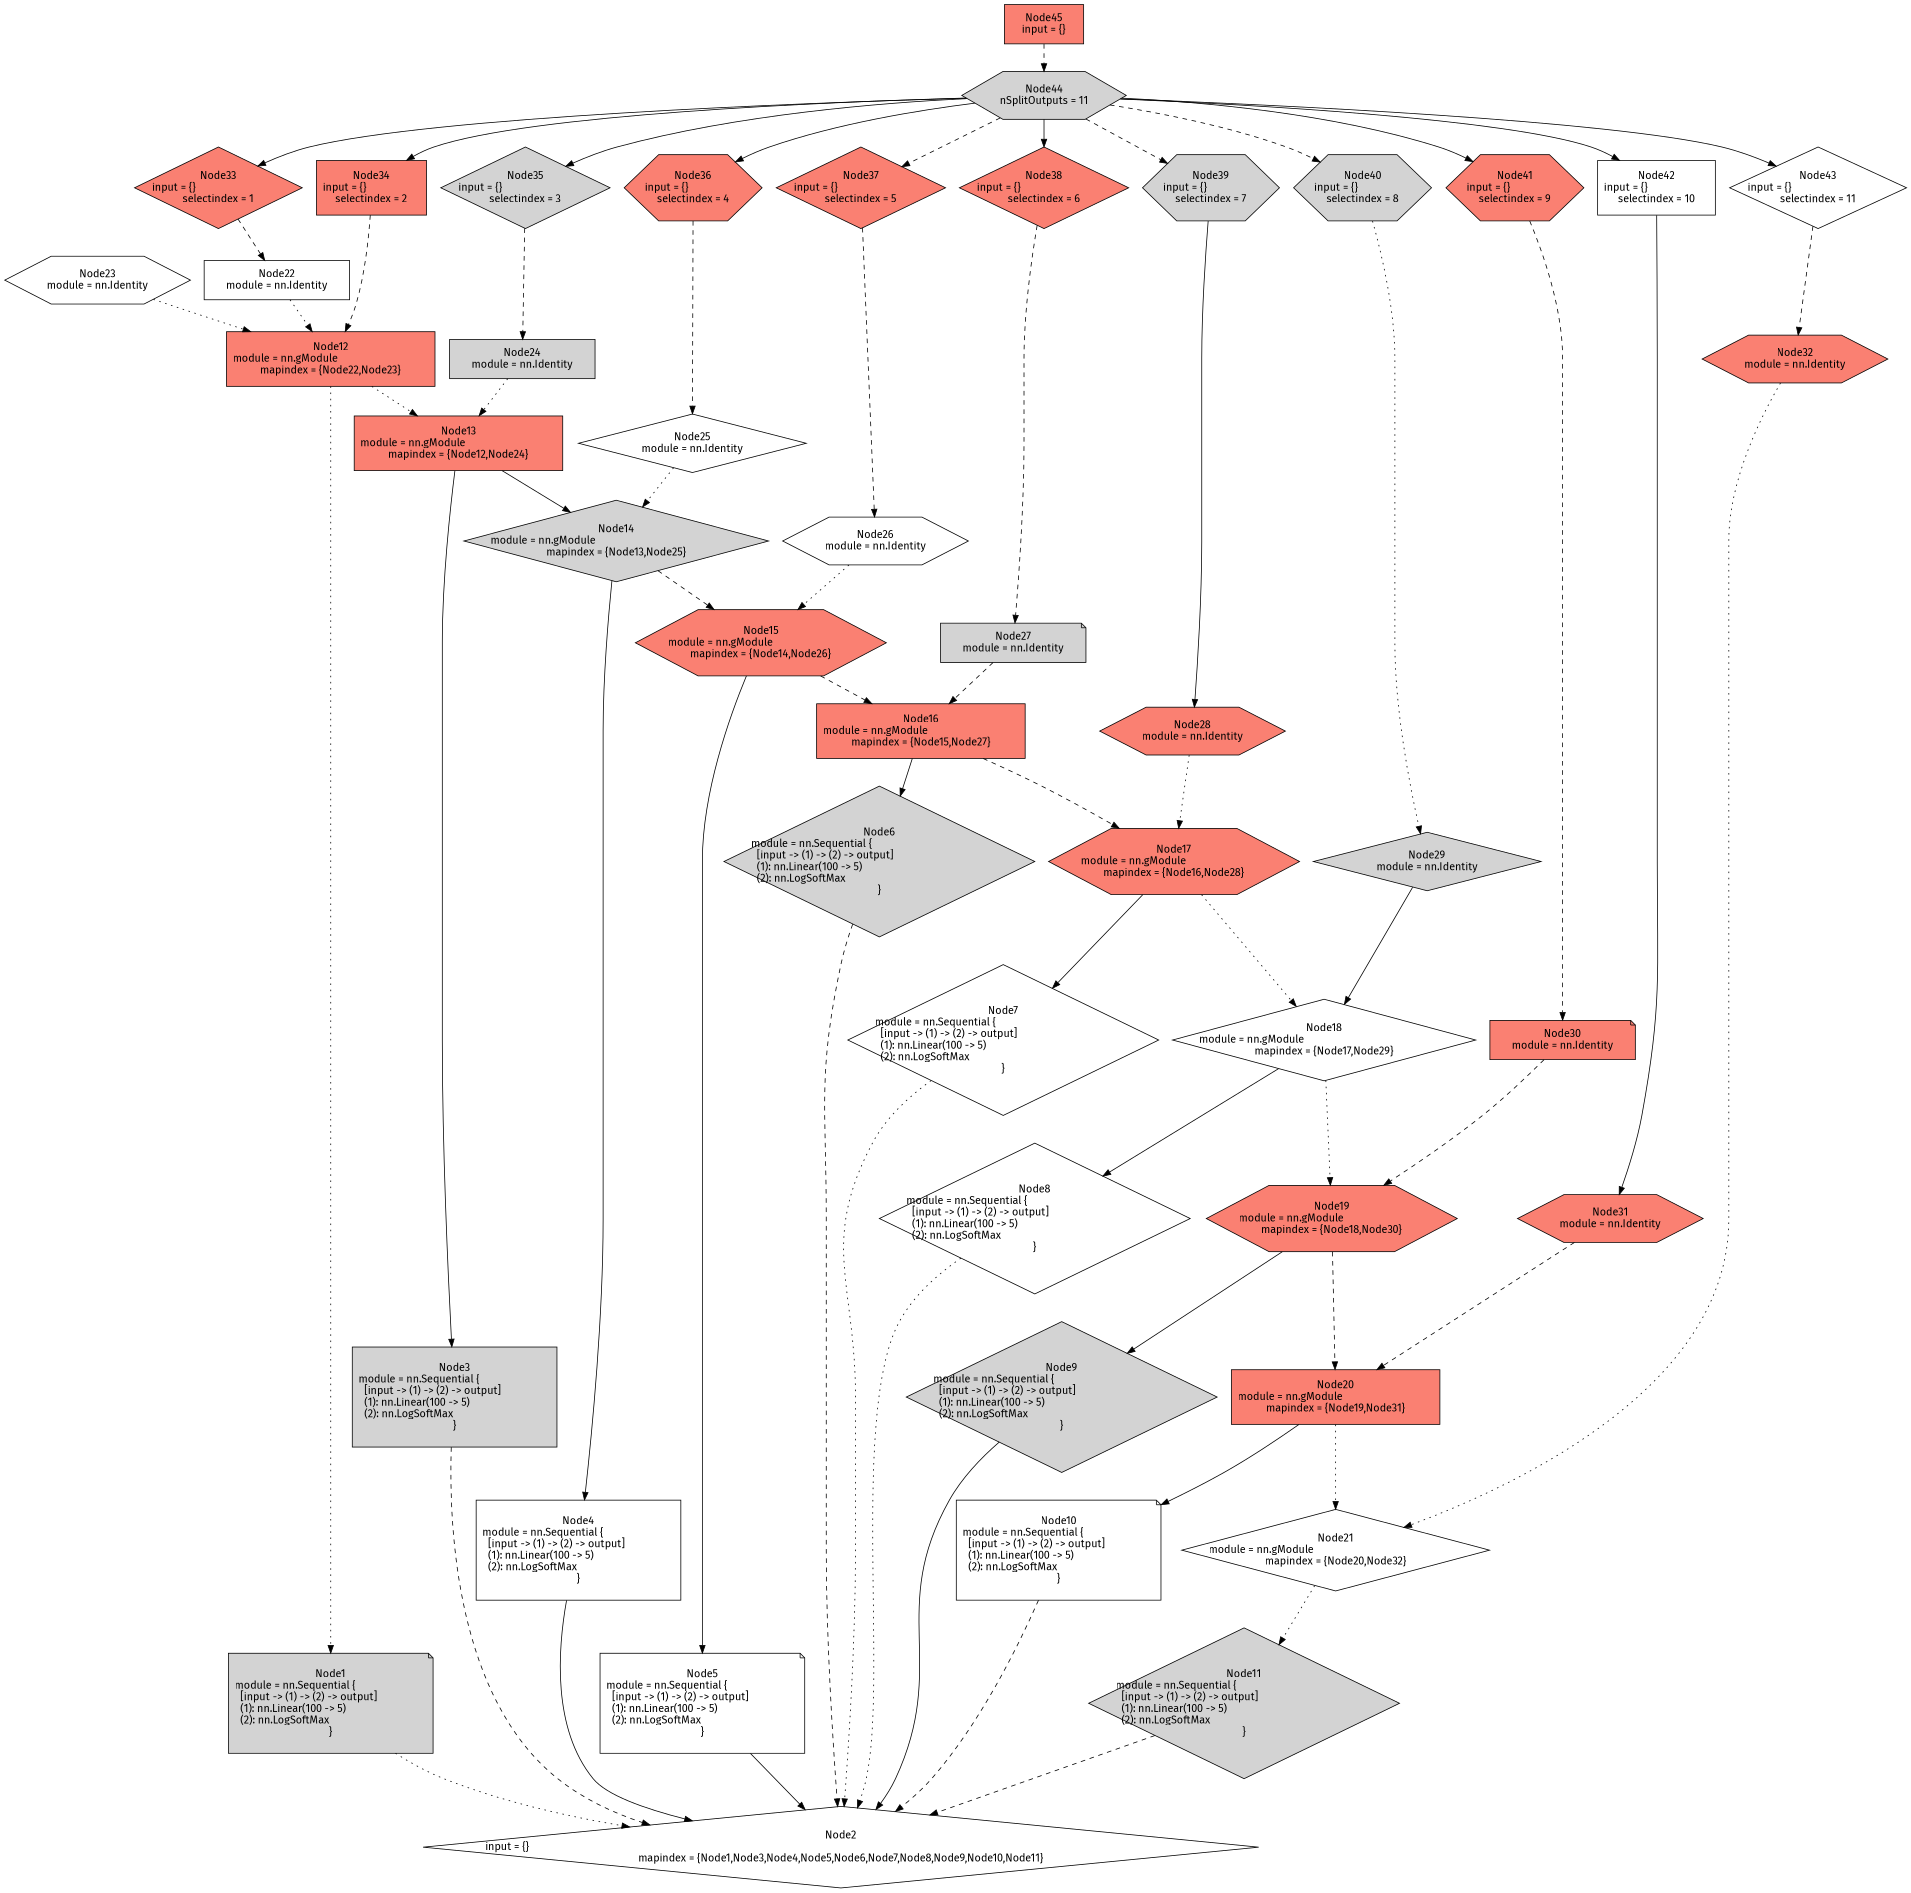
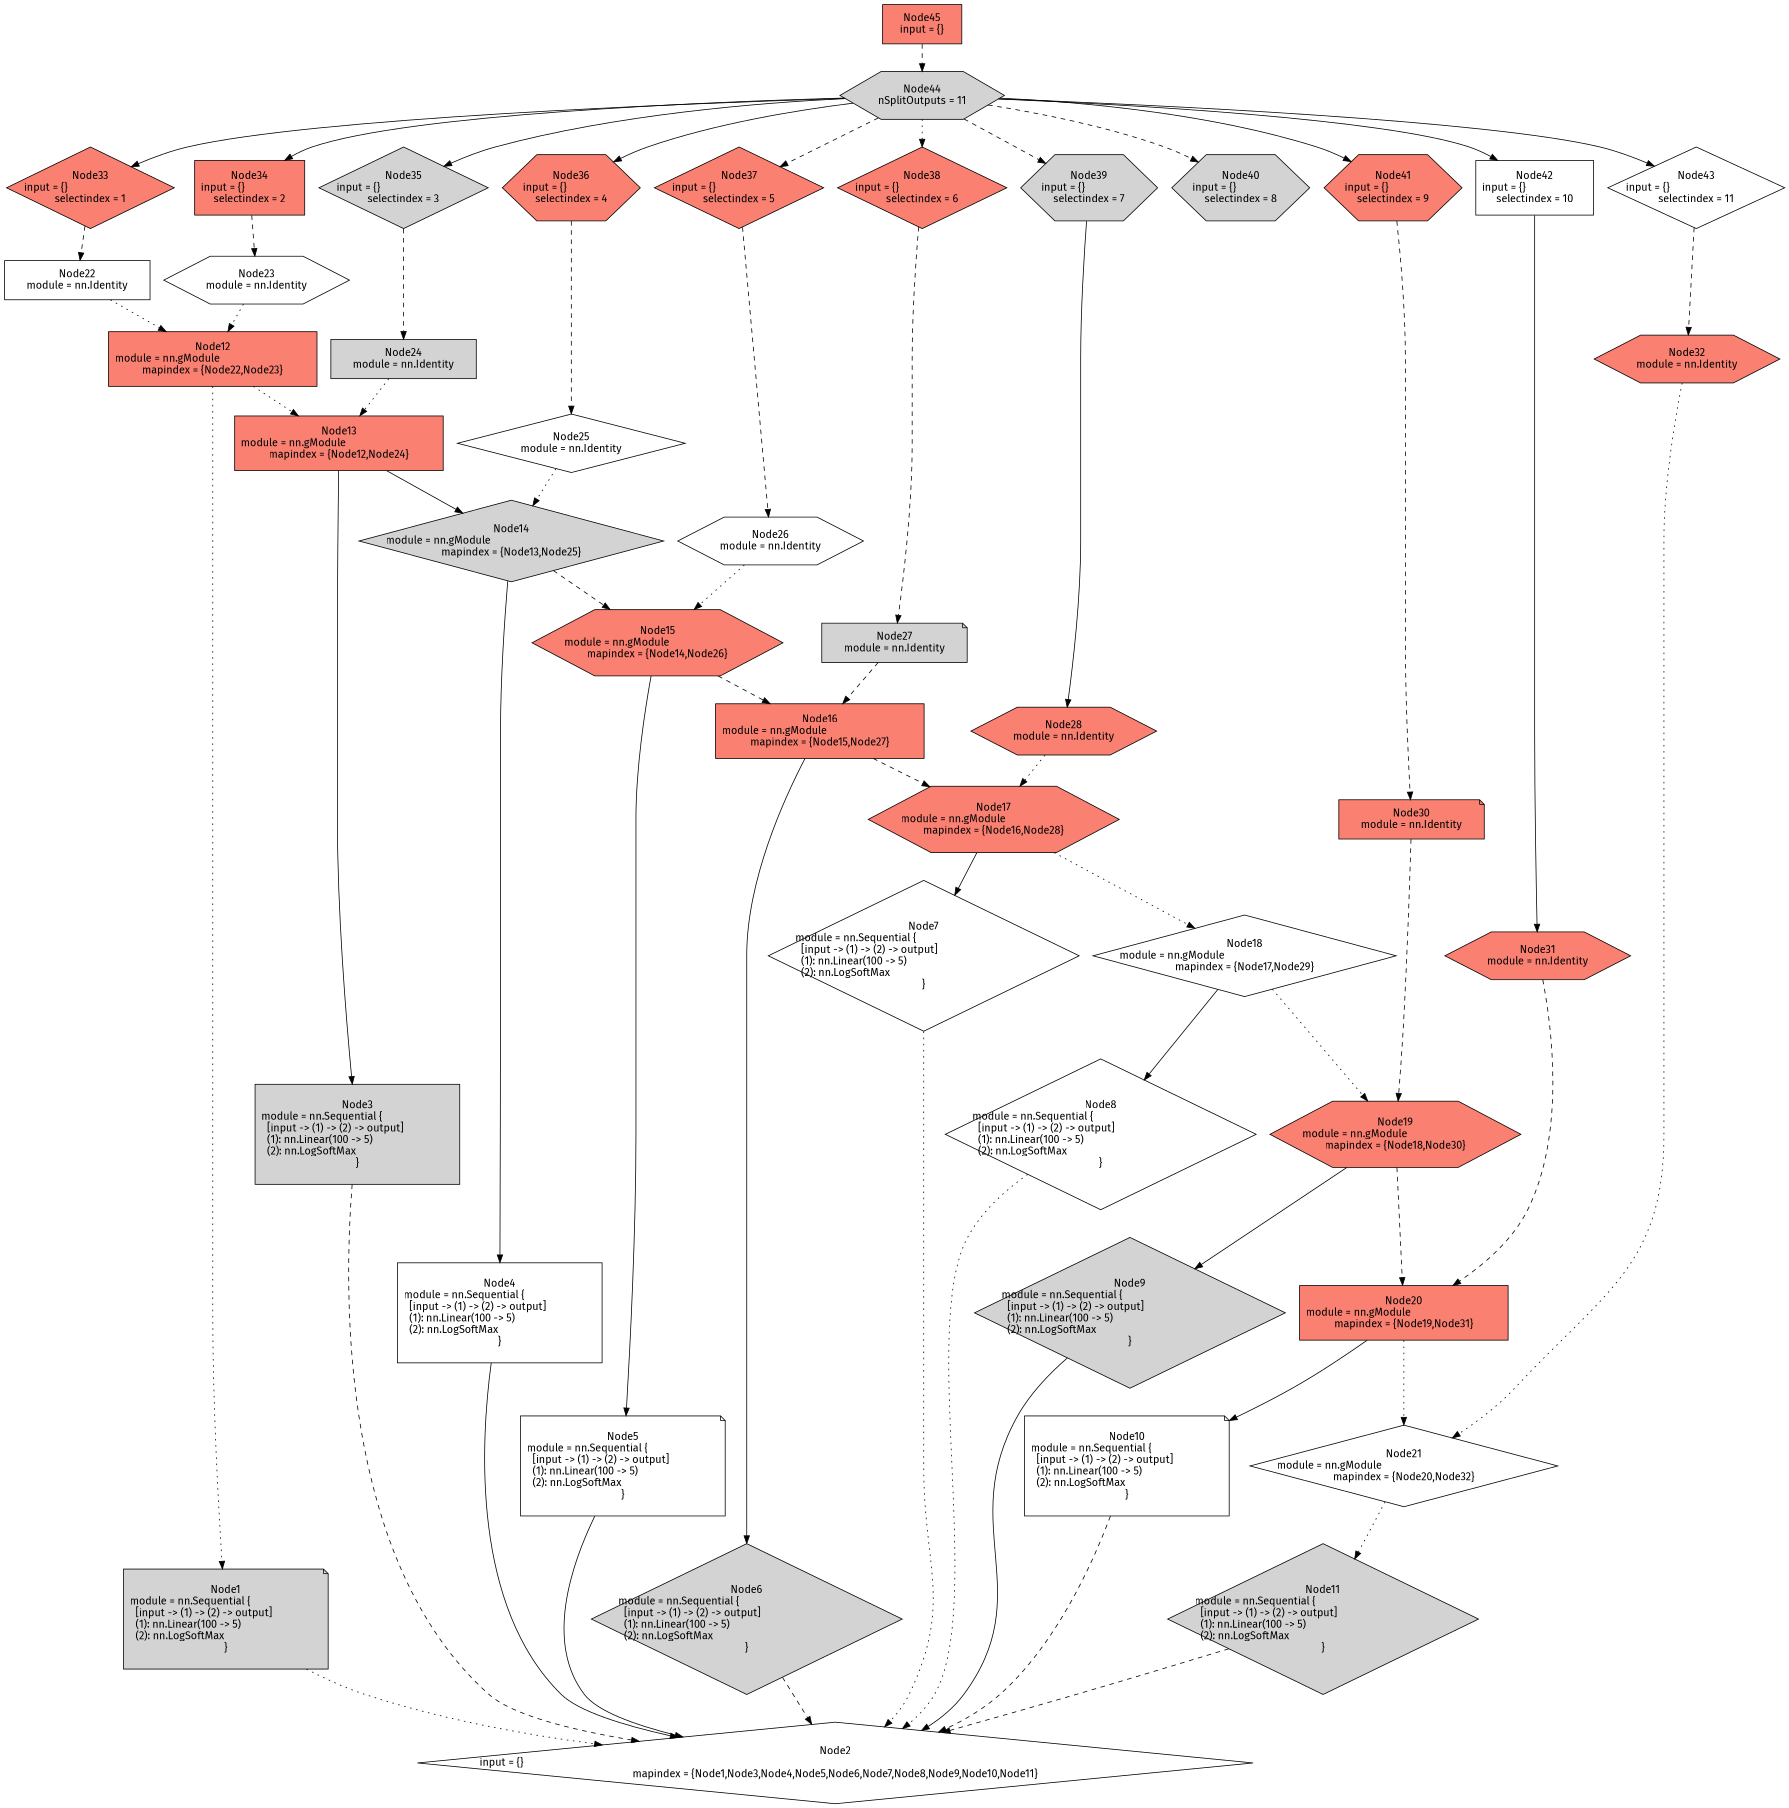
edge "Node44 nSplitOutputs = 11" -> "Node38 input = {} selectindex = 6": style solid -> dotted
edge "Node34 input = {} selectindex = 2" -> "Node12 module = nn.gModule mapindex = {Node22,Node23}": now "Node34 input = {} selectindex = 2" -> "Node23 module = nn.Identity"
node "Node29 module = nn.Identity": removed
